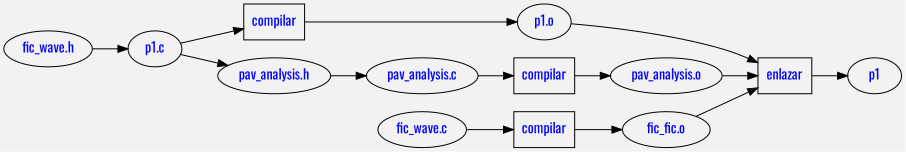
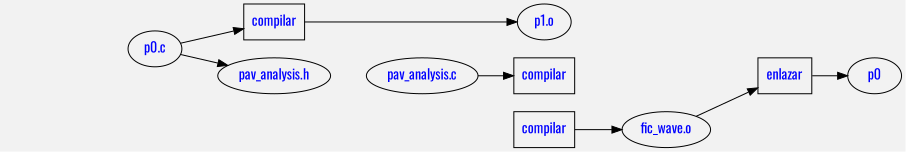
edge "p1.o" -> "enlazar": removed
node "fic_wave.h": removed
node "p1.c": label "p1.c" -> "p0.c"
edge "pav_analysis.h" -> "pav_analysis.c": removed
node "pav_analysis.o": removed
node "p1": label "p1" -> "p0"
node "fic_wave.c": removed
node "fic_fic.o": label "fic_fic.o" -> "fic_wave.o"
